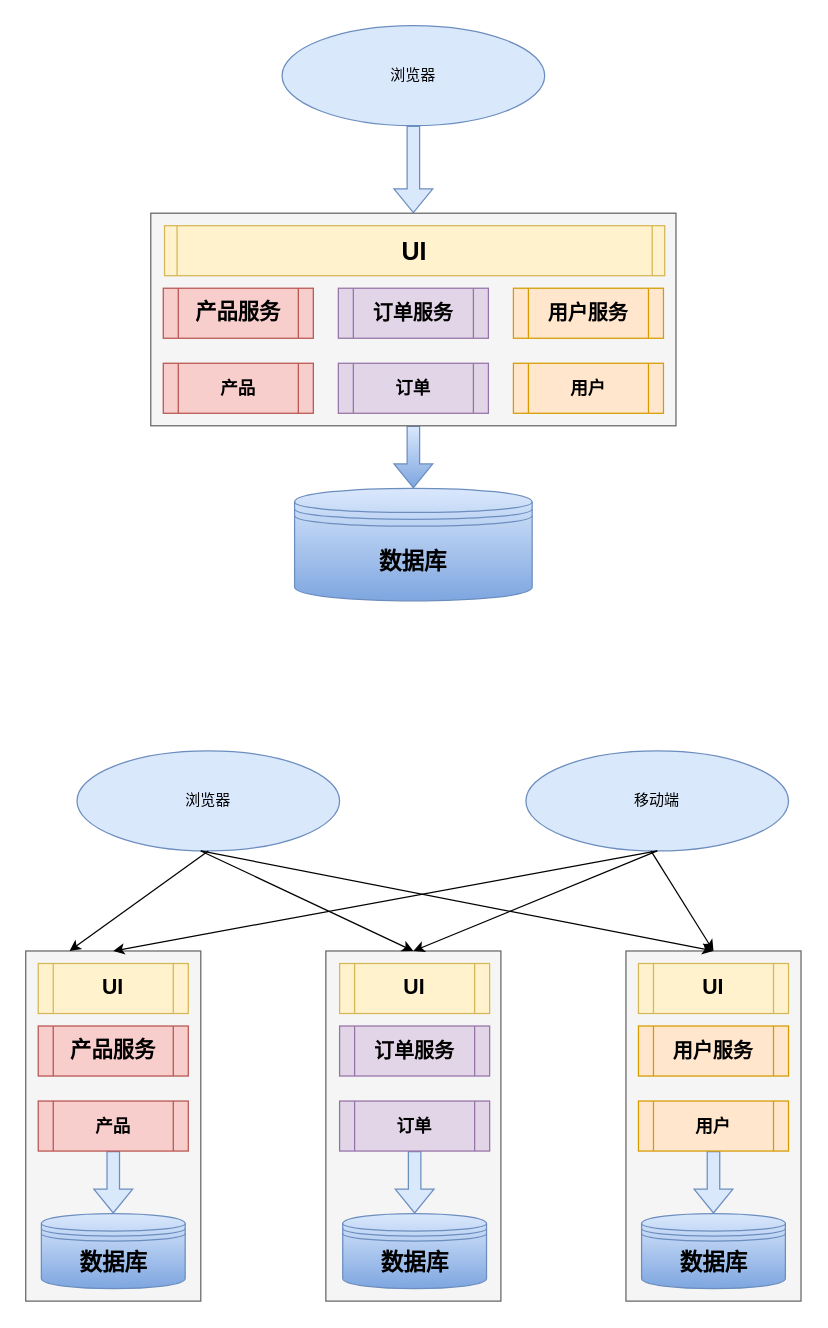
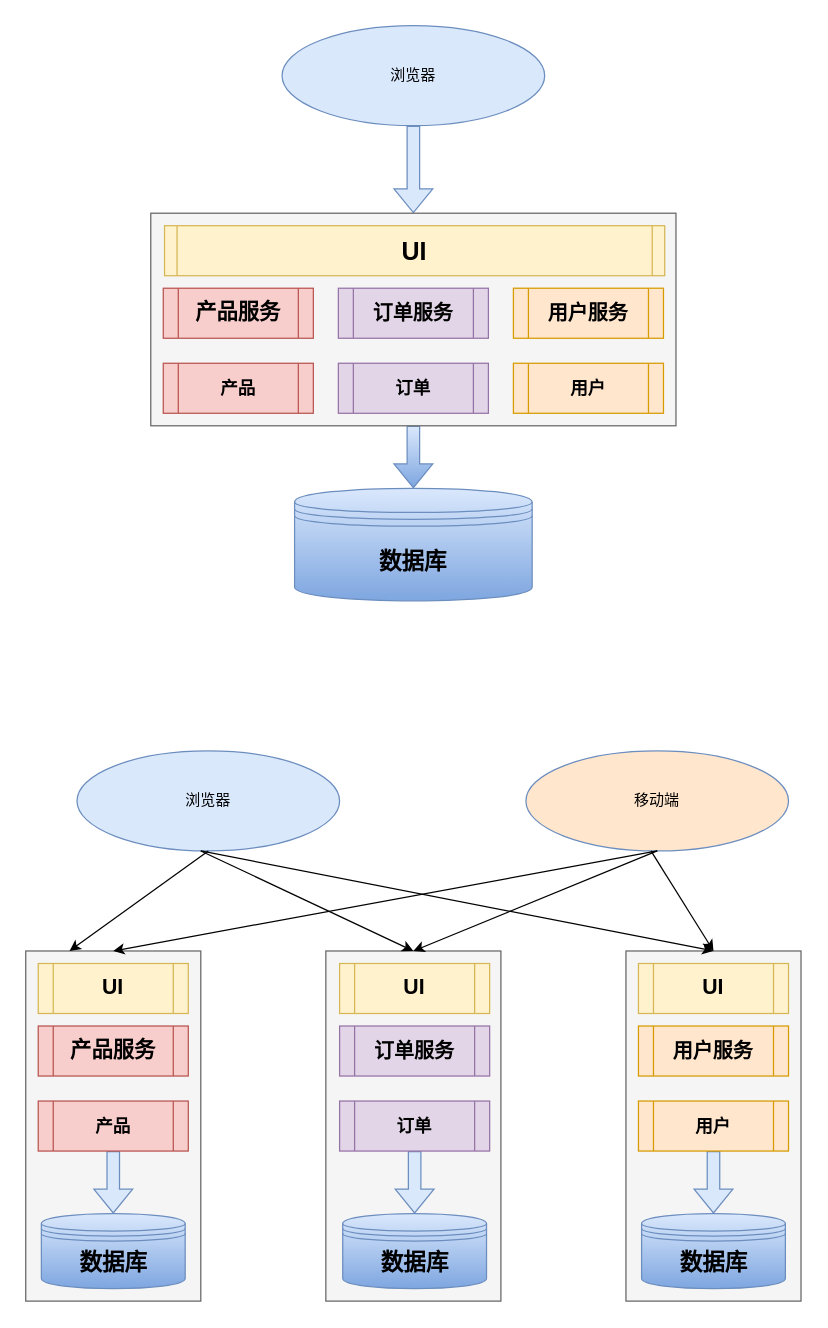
node "移动端": fillcolor #dae8fc -> #ffe6cc
